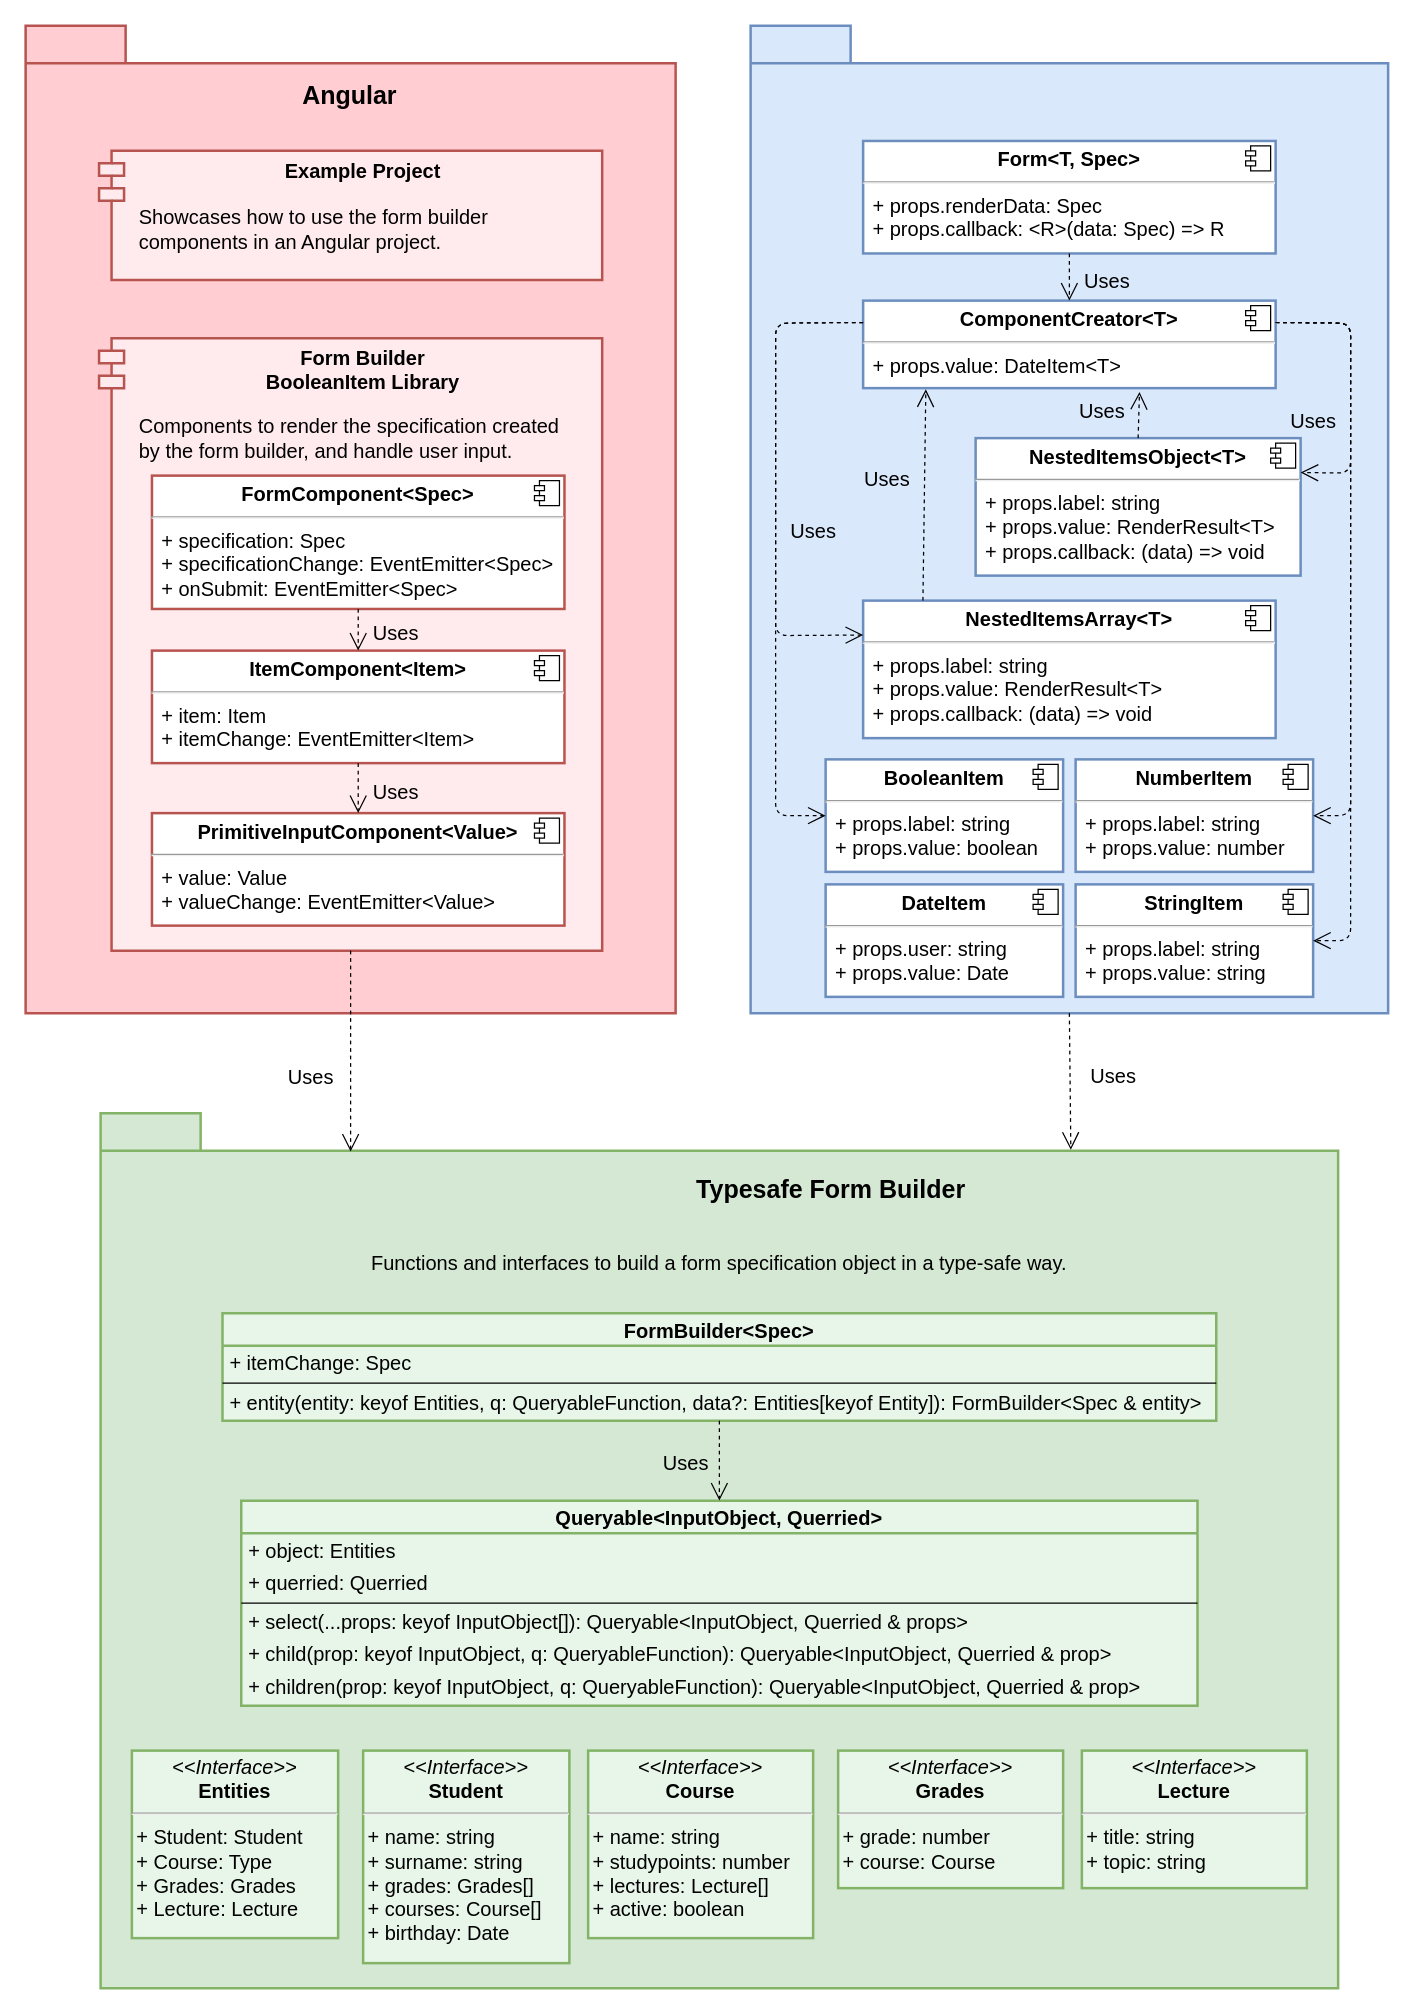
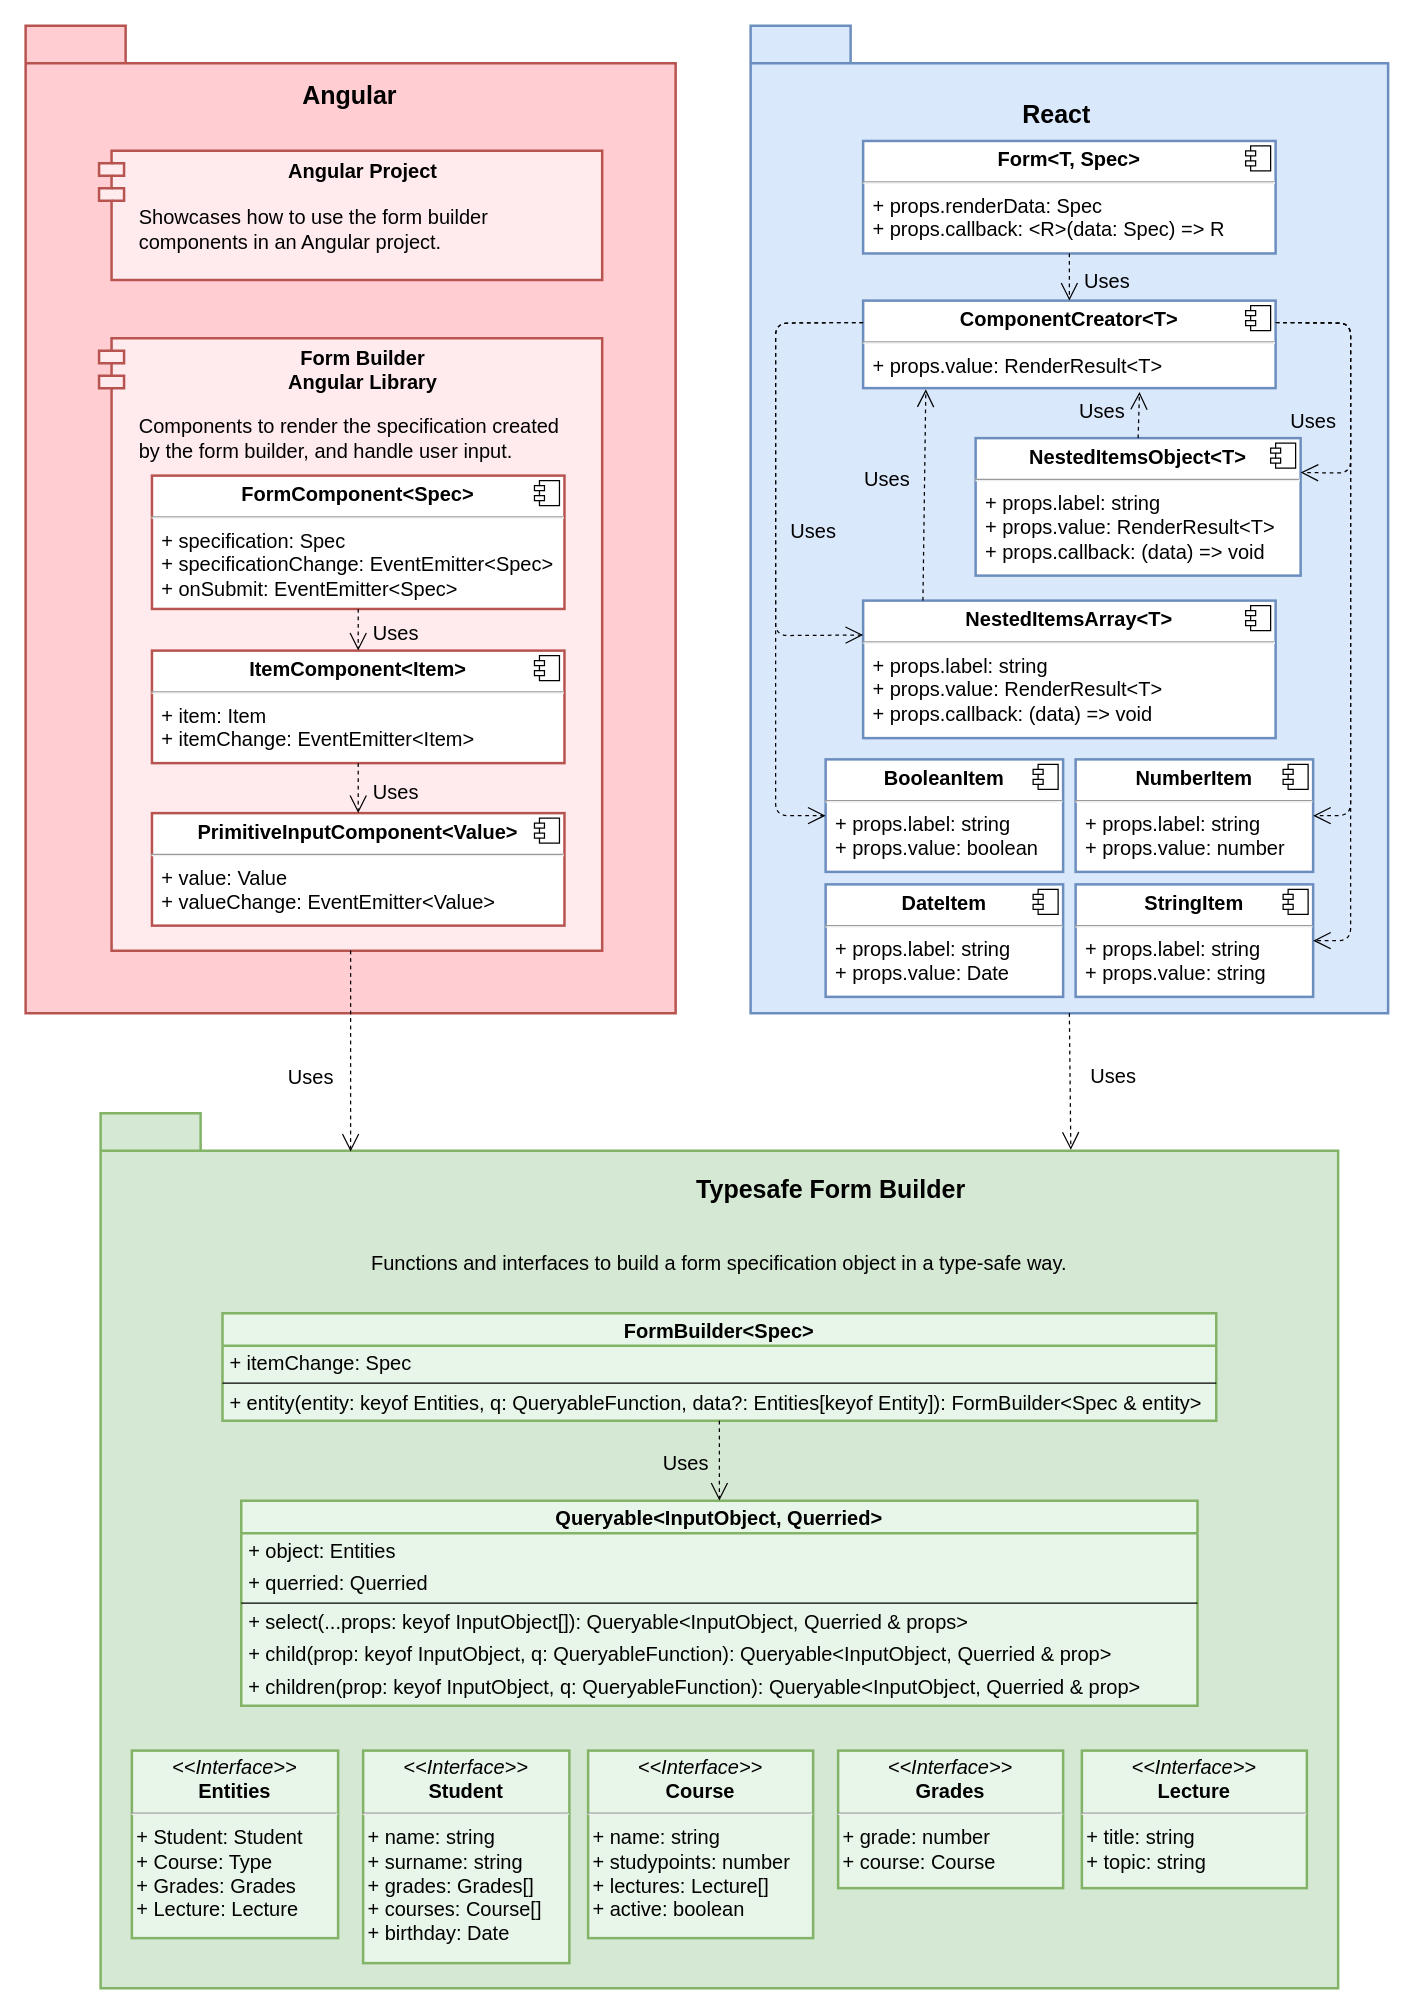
node "React": added
node "Example Project": label "Example Project" -> "Angular Project"
node "ComponentCreator<T> + props.value: DateItem<T>": label "ComponentCreator<T> + props.value: DateItem<T>" -> "ComponentCreator<T> + props.value: RenderResult<T>"
node "Form Builder BooleanItem Library": label "Form Builder BooleanItem Library" -> "Form Builder Angular Library"
node "DateItem + props.user: string + props.value: Date": label "DateItem + props.user: string + props.value: Date" -> "DateItem + props.label: string + props.value: Date"
